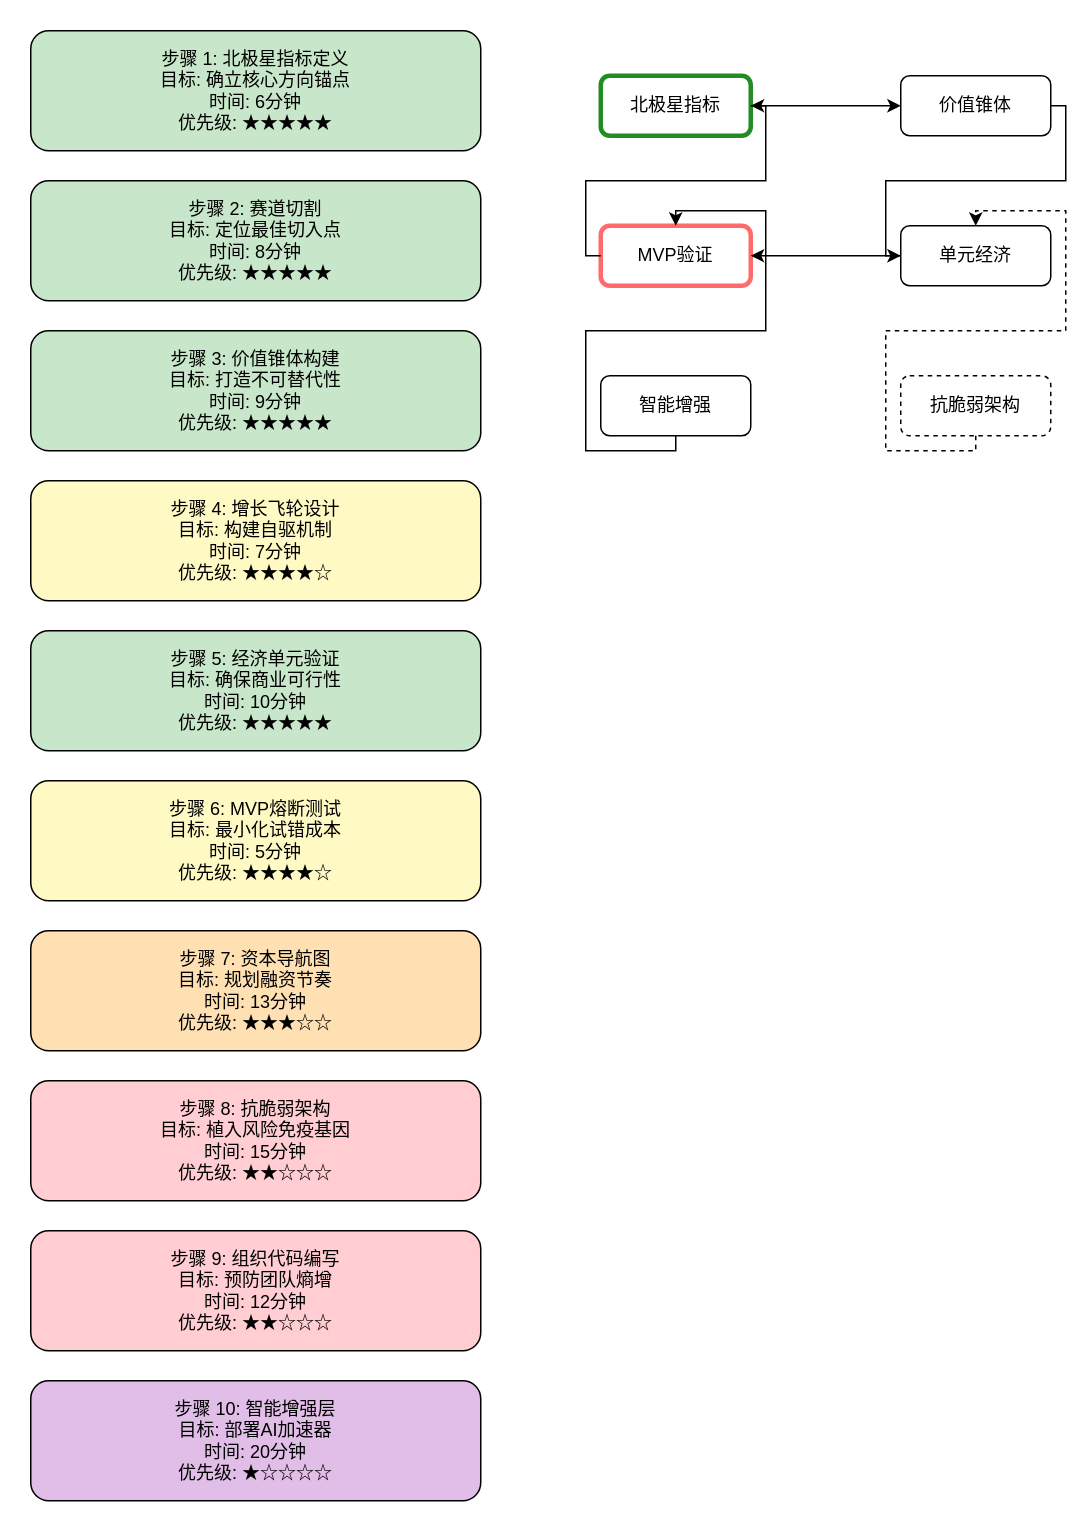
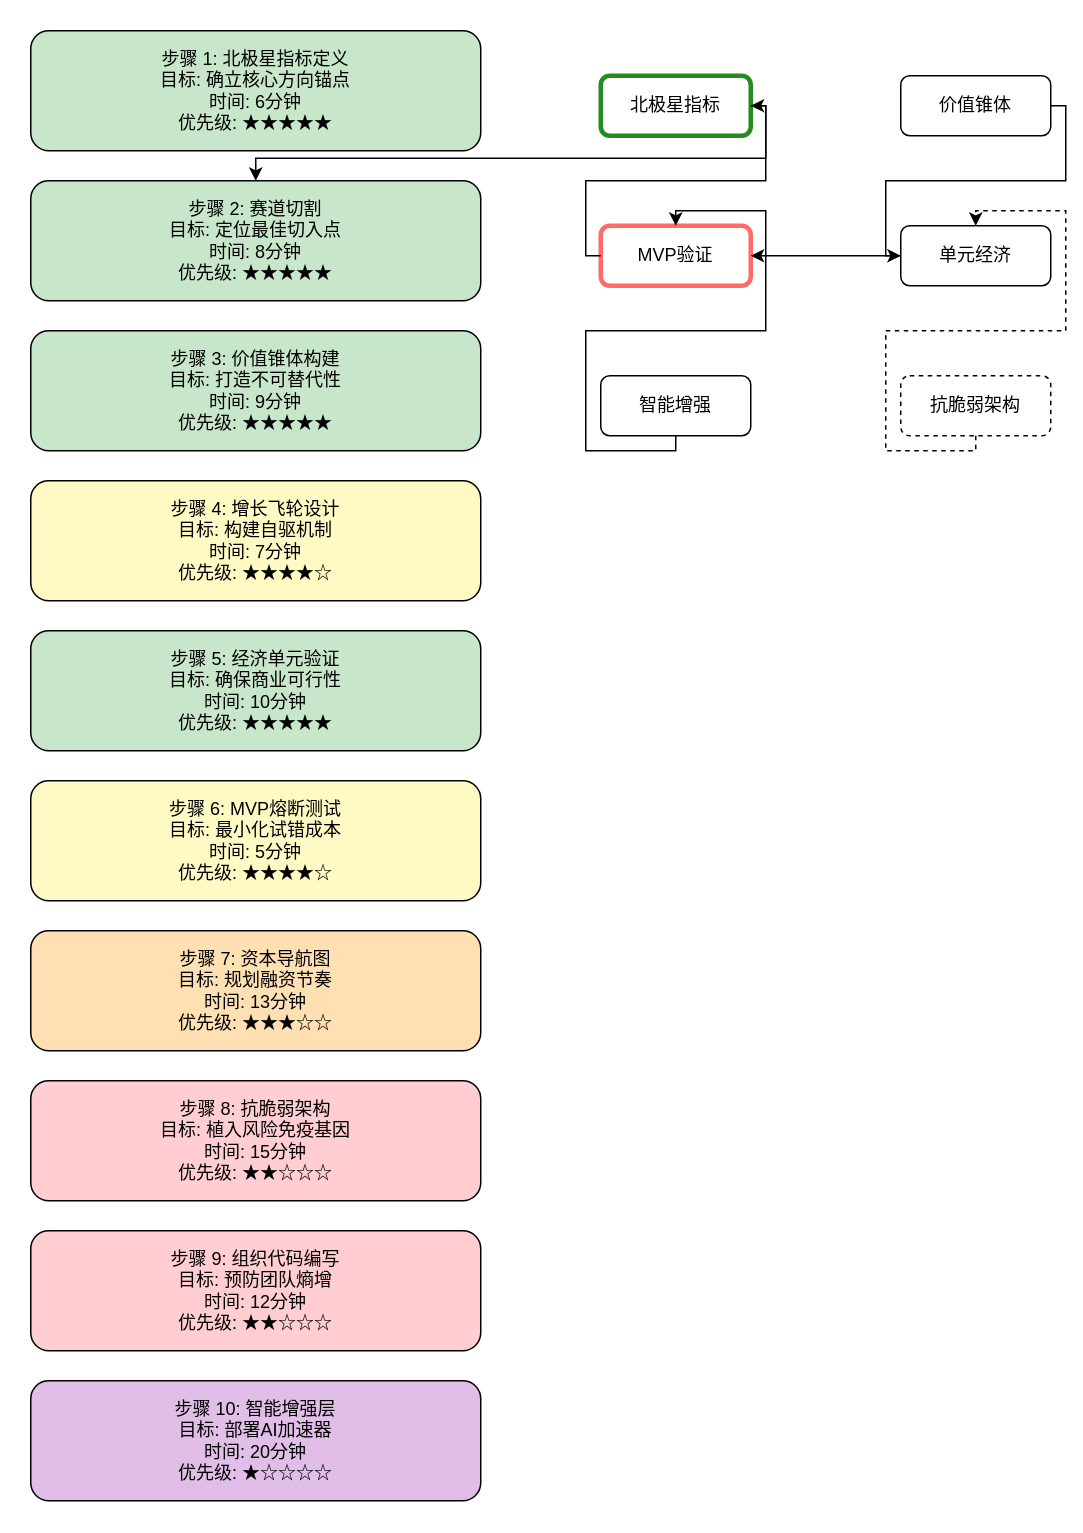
edge "北极星指标" -> "价值锥体": now "北极星指标" -> "步骤 2: 赛道切割 目标: 定位最佳切入点 时间: 8分钟 优先级: ★★★★★"
